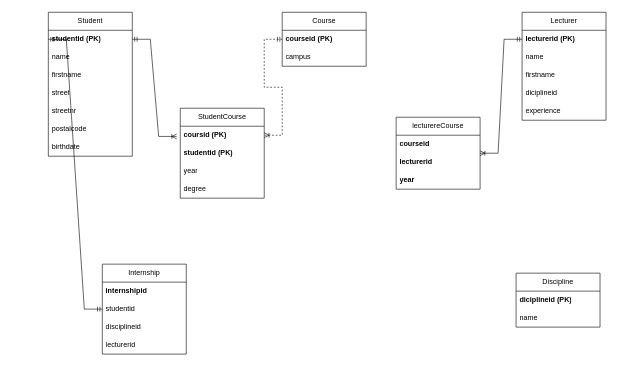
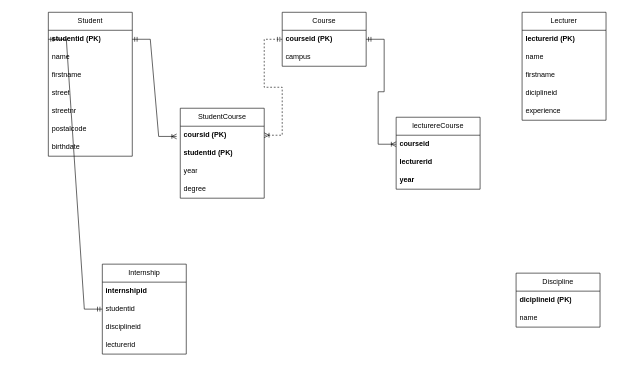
edge "lecturerid (PK)" -- "lecturereCourse": removed
edge "courseid (PK)" -- "courseid": added
